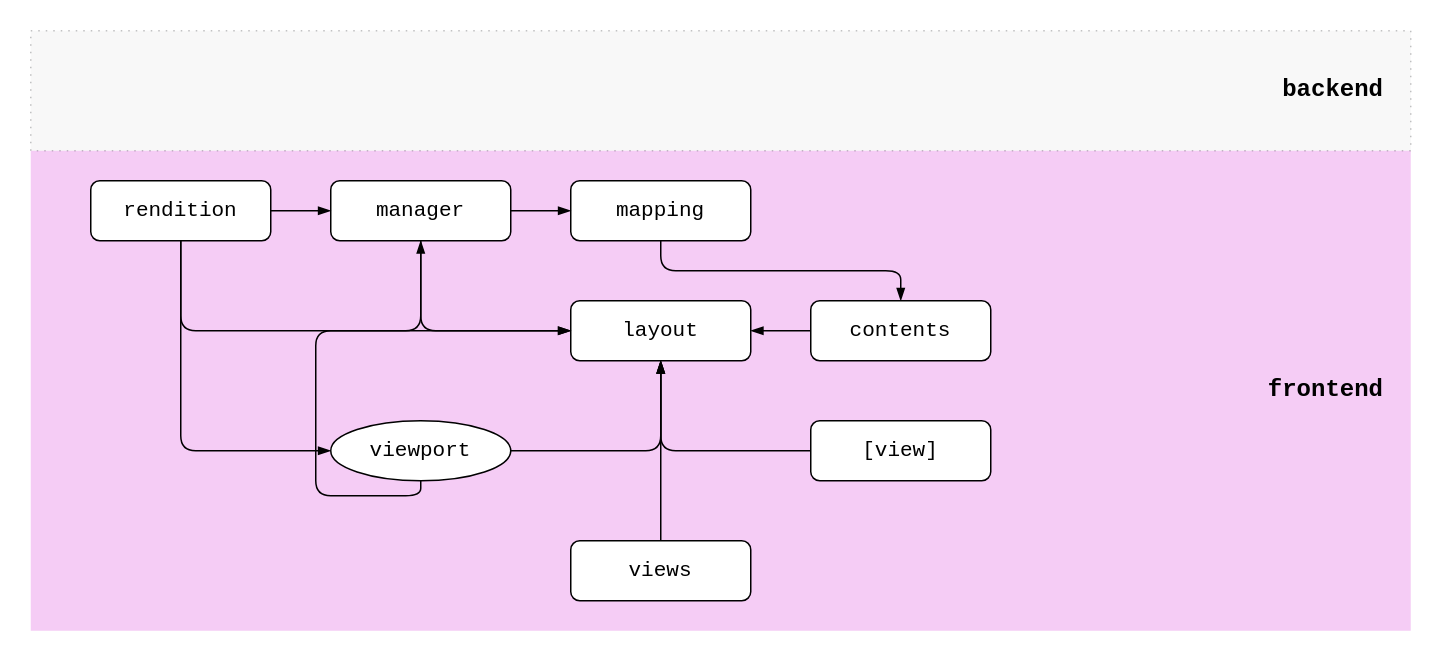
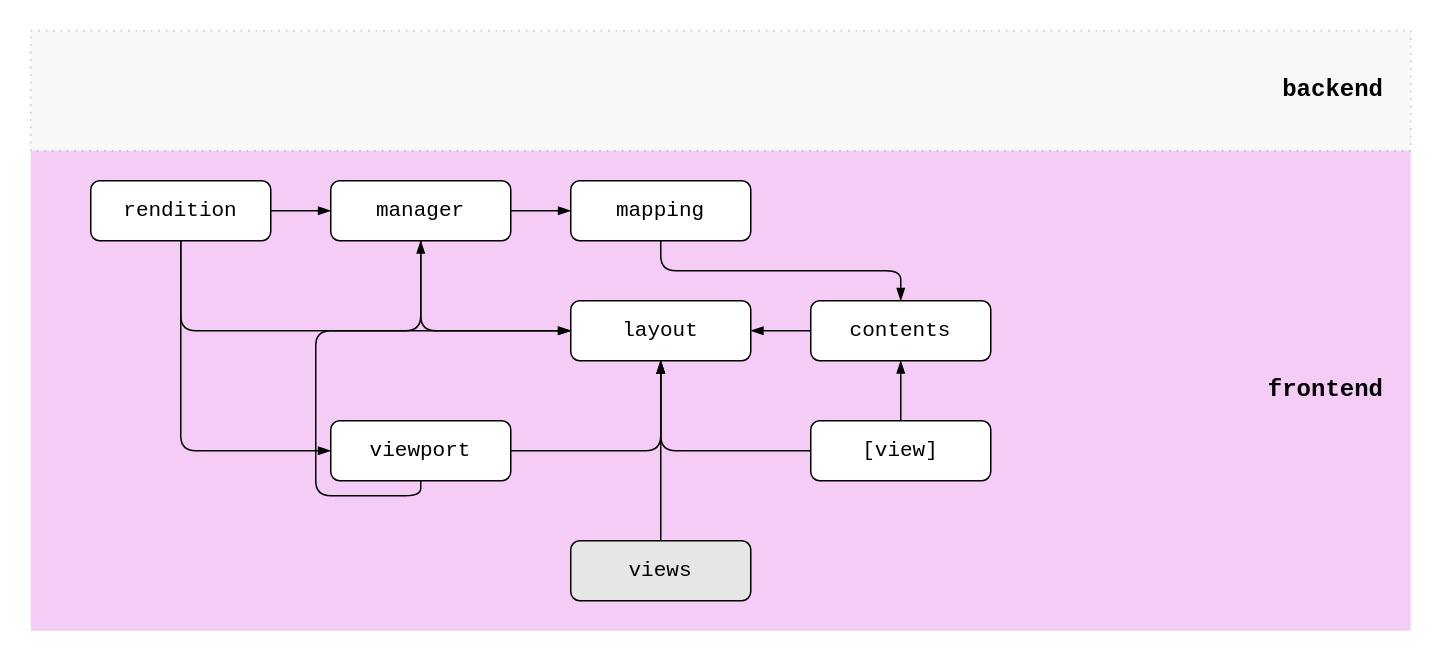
edge "[view]" -> "contents": added
node "viewport": shape ellipse -> rounded rectangle
node "views": fillcolor #ffffff -> #e6e6e6
